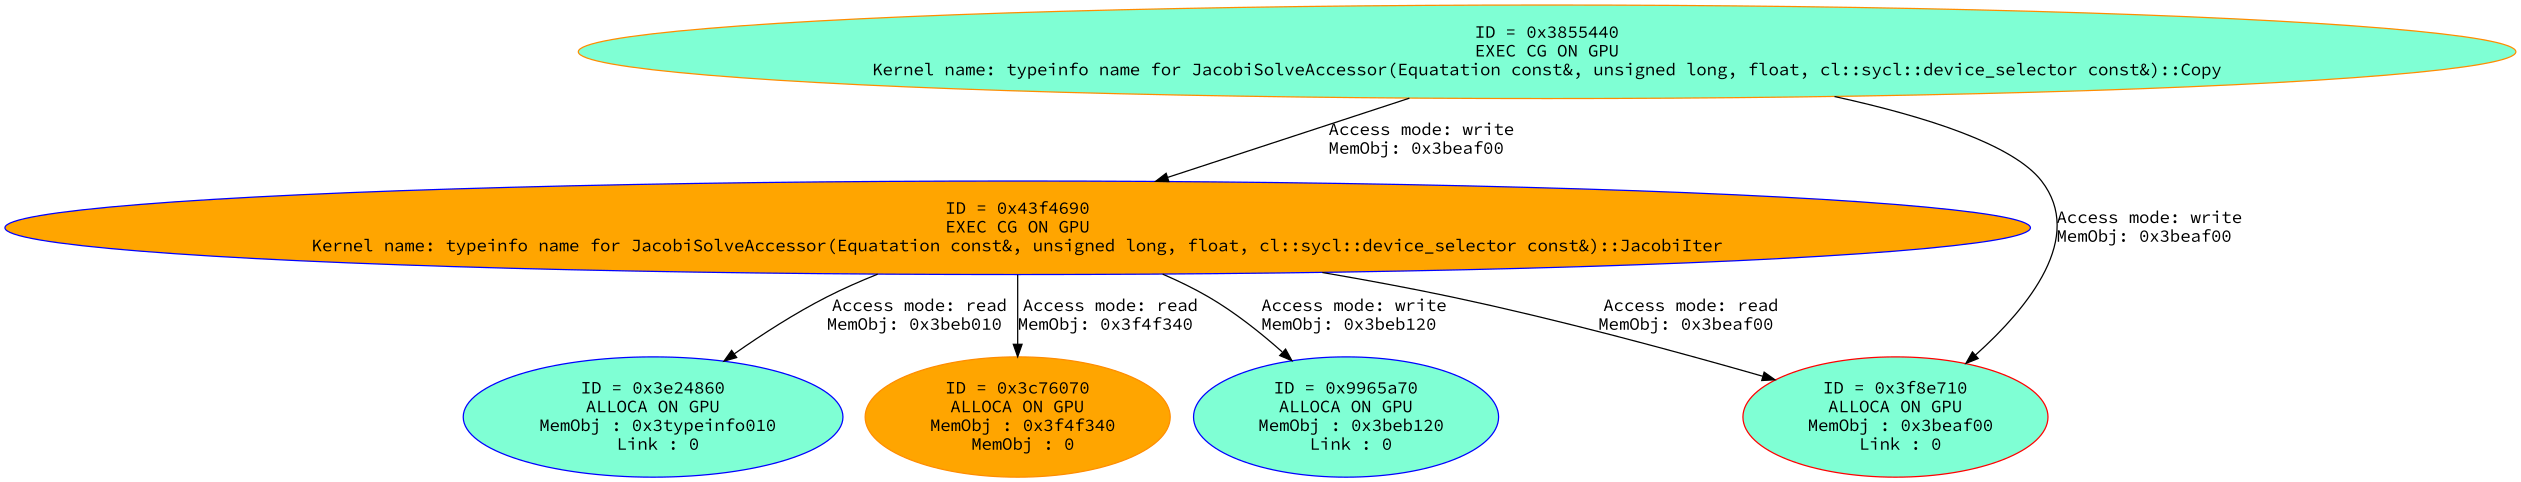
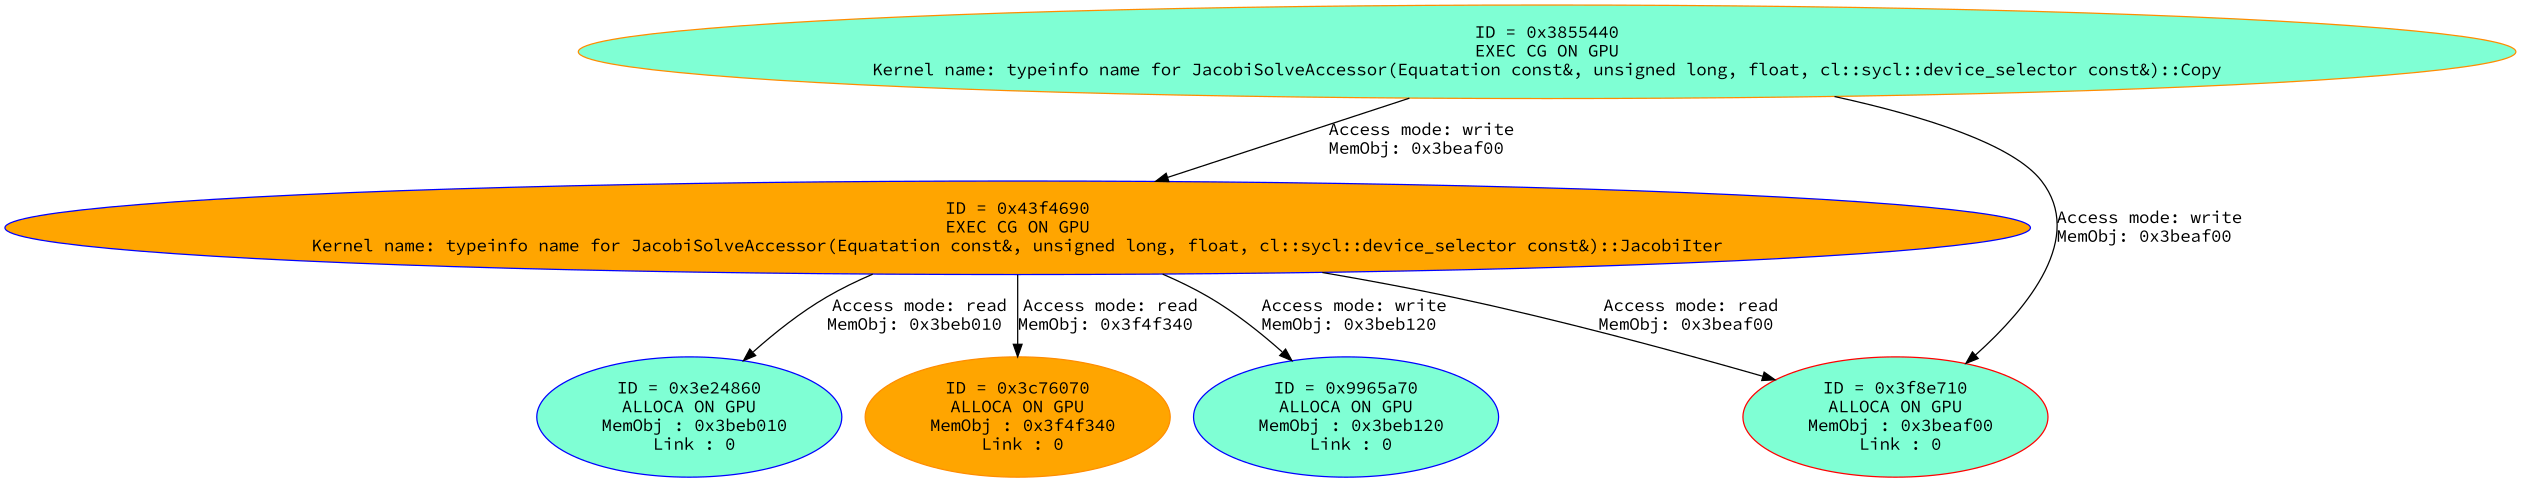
node "ID = 0x3e24860 ALLOCA ON GPU MemObj : 0x3typeinfo010 Link : 0": label "ID = 0x3e24860 ALLOCA ON GPU MemObj : 0x3typeinfo010 Link : 0" -> "ID = 0x3e24860 ALLOCA ON GPU MemObj : 0x3beb010 Link : 0"
node "ID = 0x3c76070 ALLOCA ON GPU MemObj : 0x3f4f340 MemObj : 0": label "ID = 0x3c76070 ALLOCA ON GPU MemObj : 0x3f4f340 MemObj : 0" -> "ID = 0x3c76070 ALLOCA ON GPU MemObj : 0x3f4f340 Link : 0"
